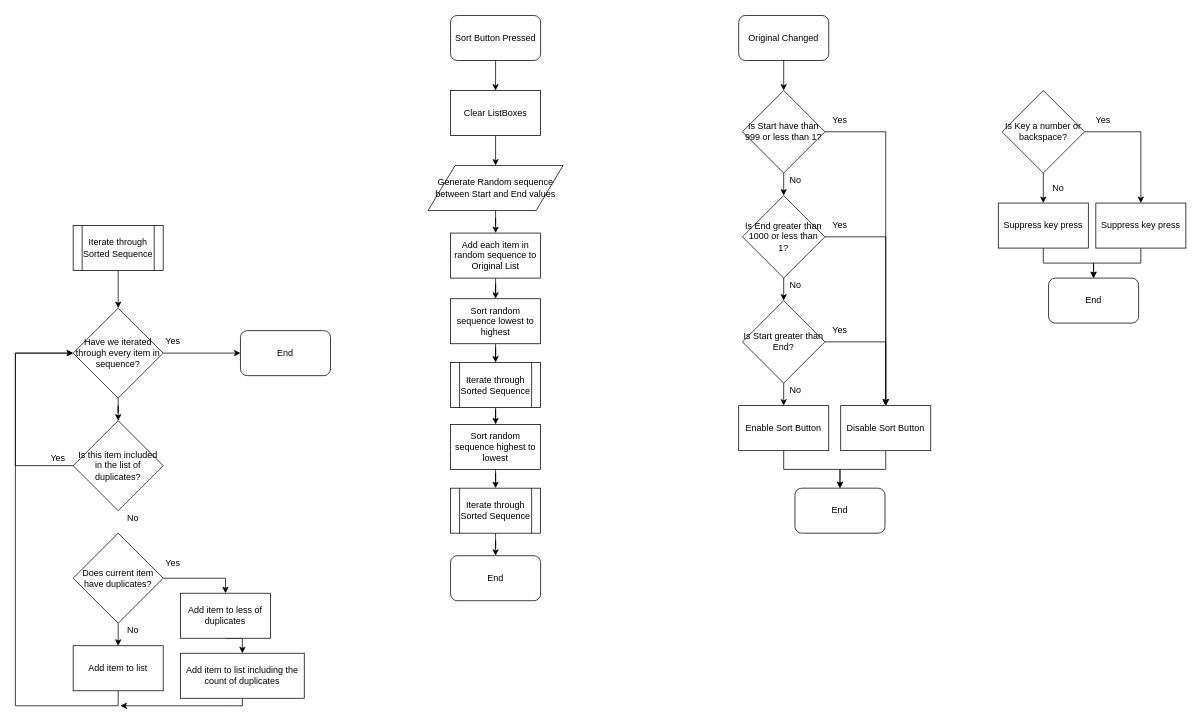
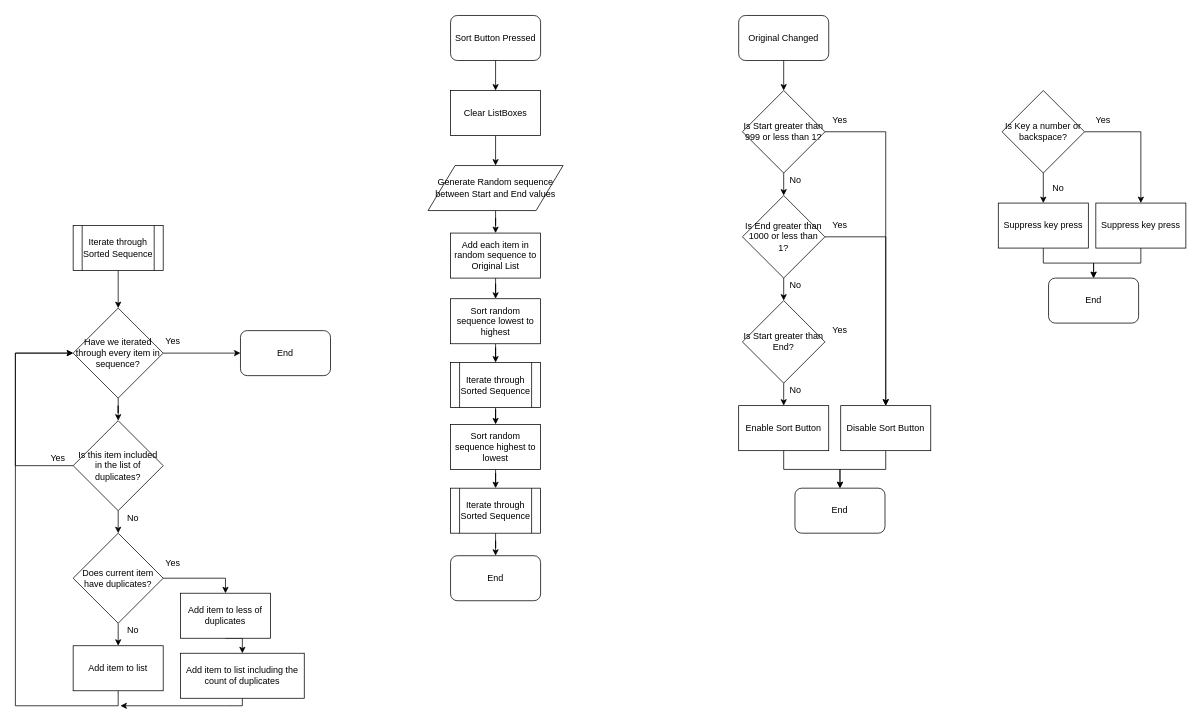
node "Is Start have than 999 or less than 1?": label "Is Start have than 999 or less than 1?" -> "Is Start greater than 999 or less than 1?"
edge "Is Start greater than End?" -> "Disable Sort Button": removed
edge "Is this item included in the list of duplicates?" -> "Does current item have duplicates?": added
